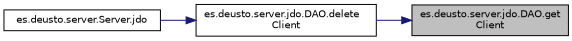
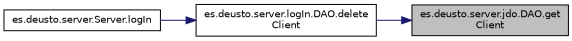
node "es.deusto.server.Server.jdo": label "es.deusto.server.Server.jdo" -> "es.deusto.server.Server.logIn"
node "es.deusto.server.jdo.DAO.delete Client": label "es.deusto.server.jdo.DAO.delete Client" -> "es.deusto.server.logIn.DAO.delete Client"
